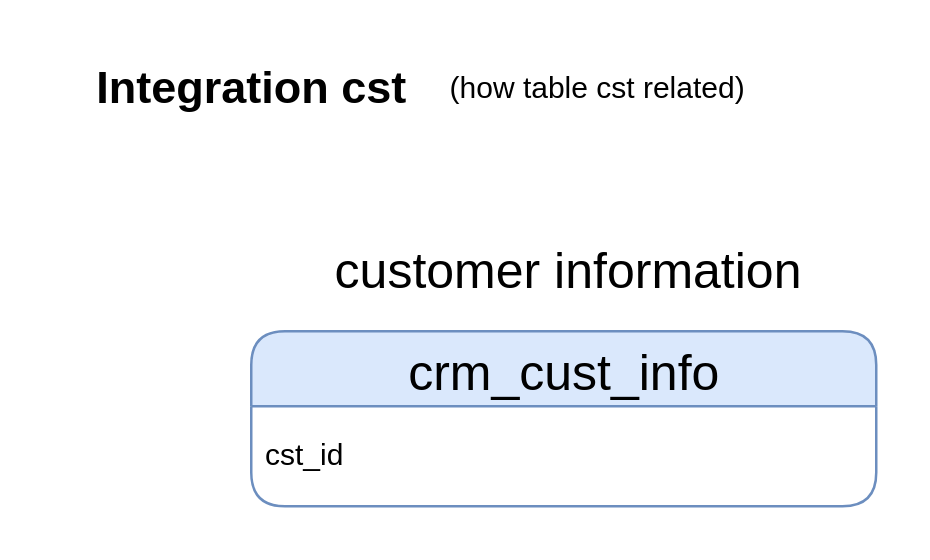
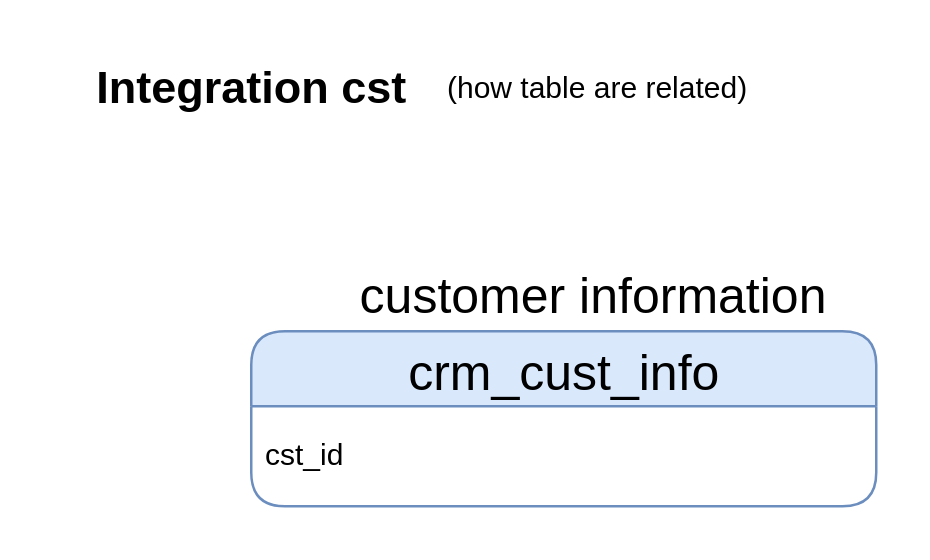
node "(how table cst related)": label "(how table cst related)" -> "(how table are related)"
node "customer information": moved (576, 269) -> (601, 294)
